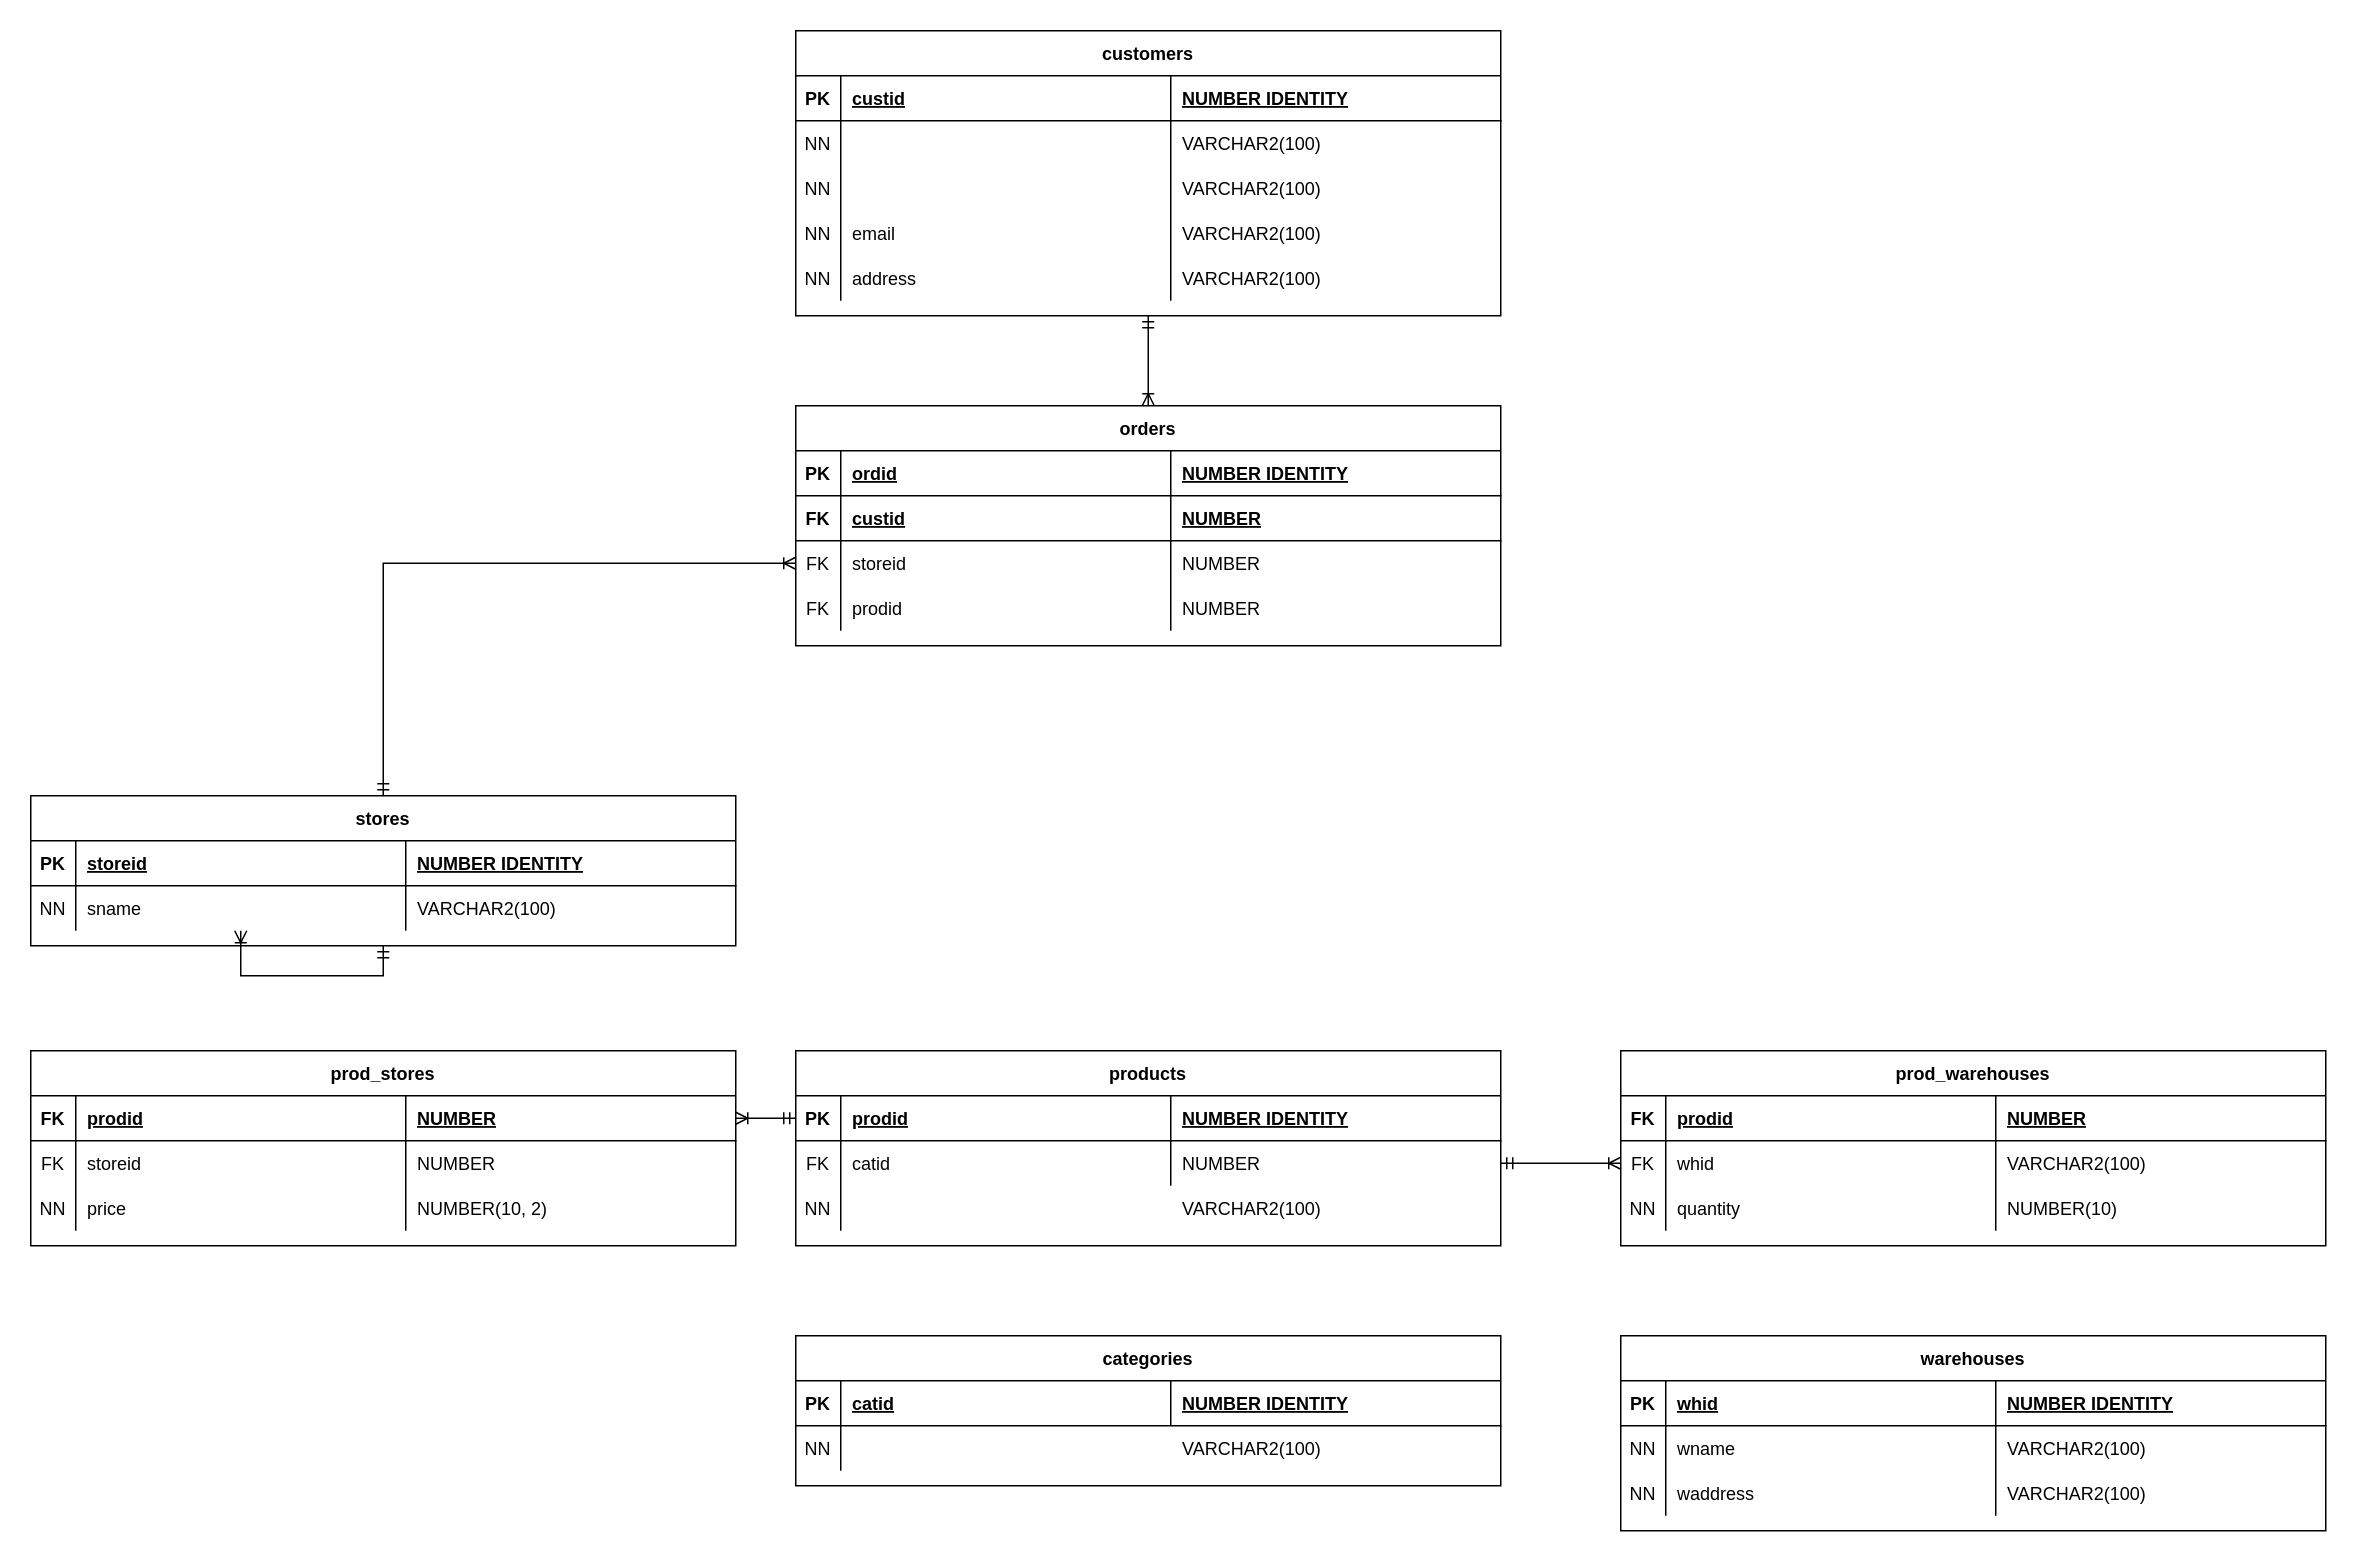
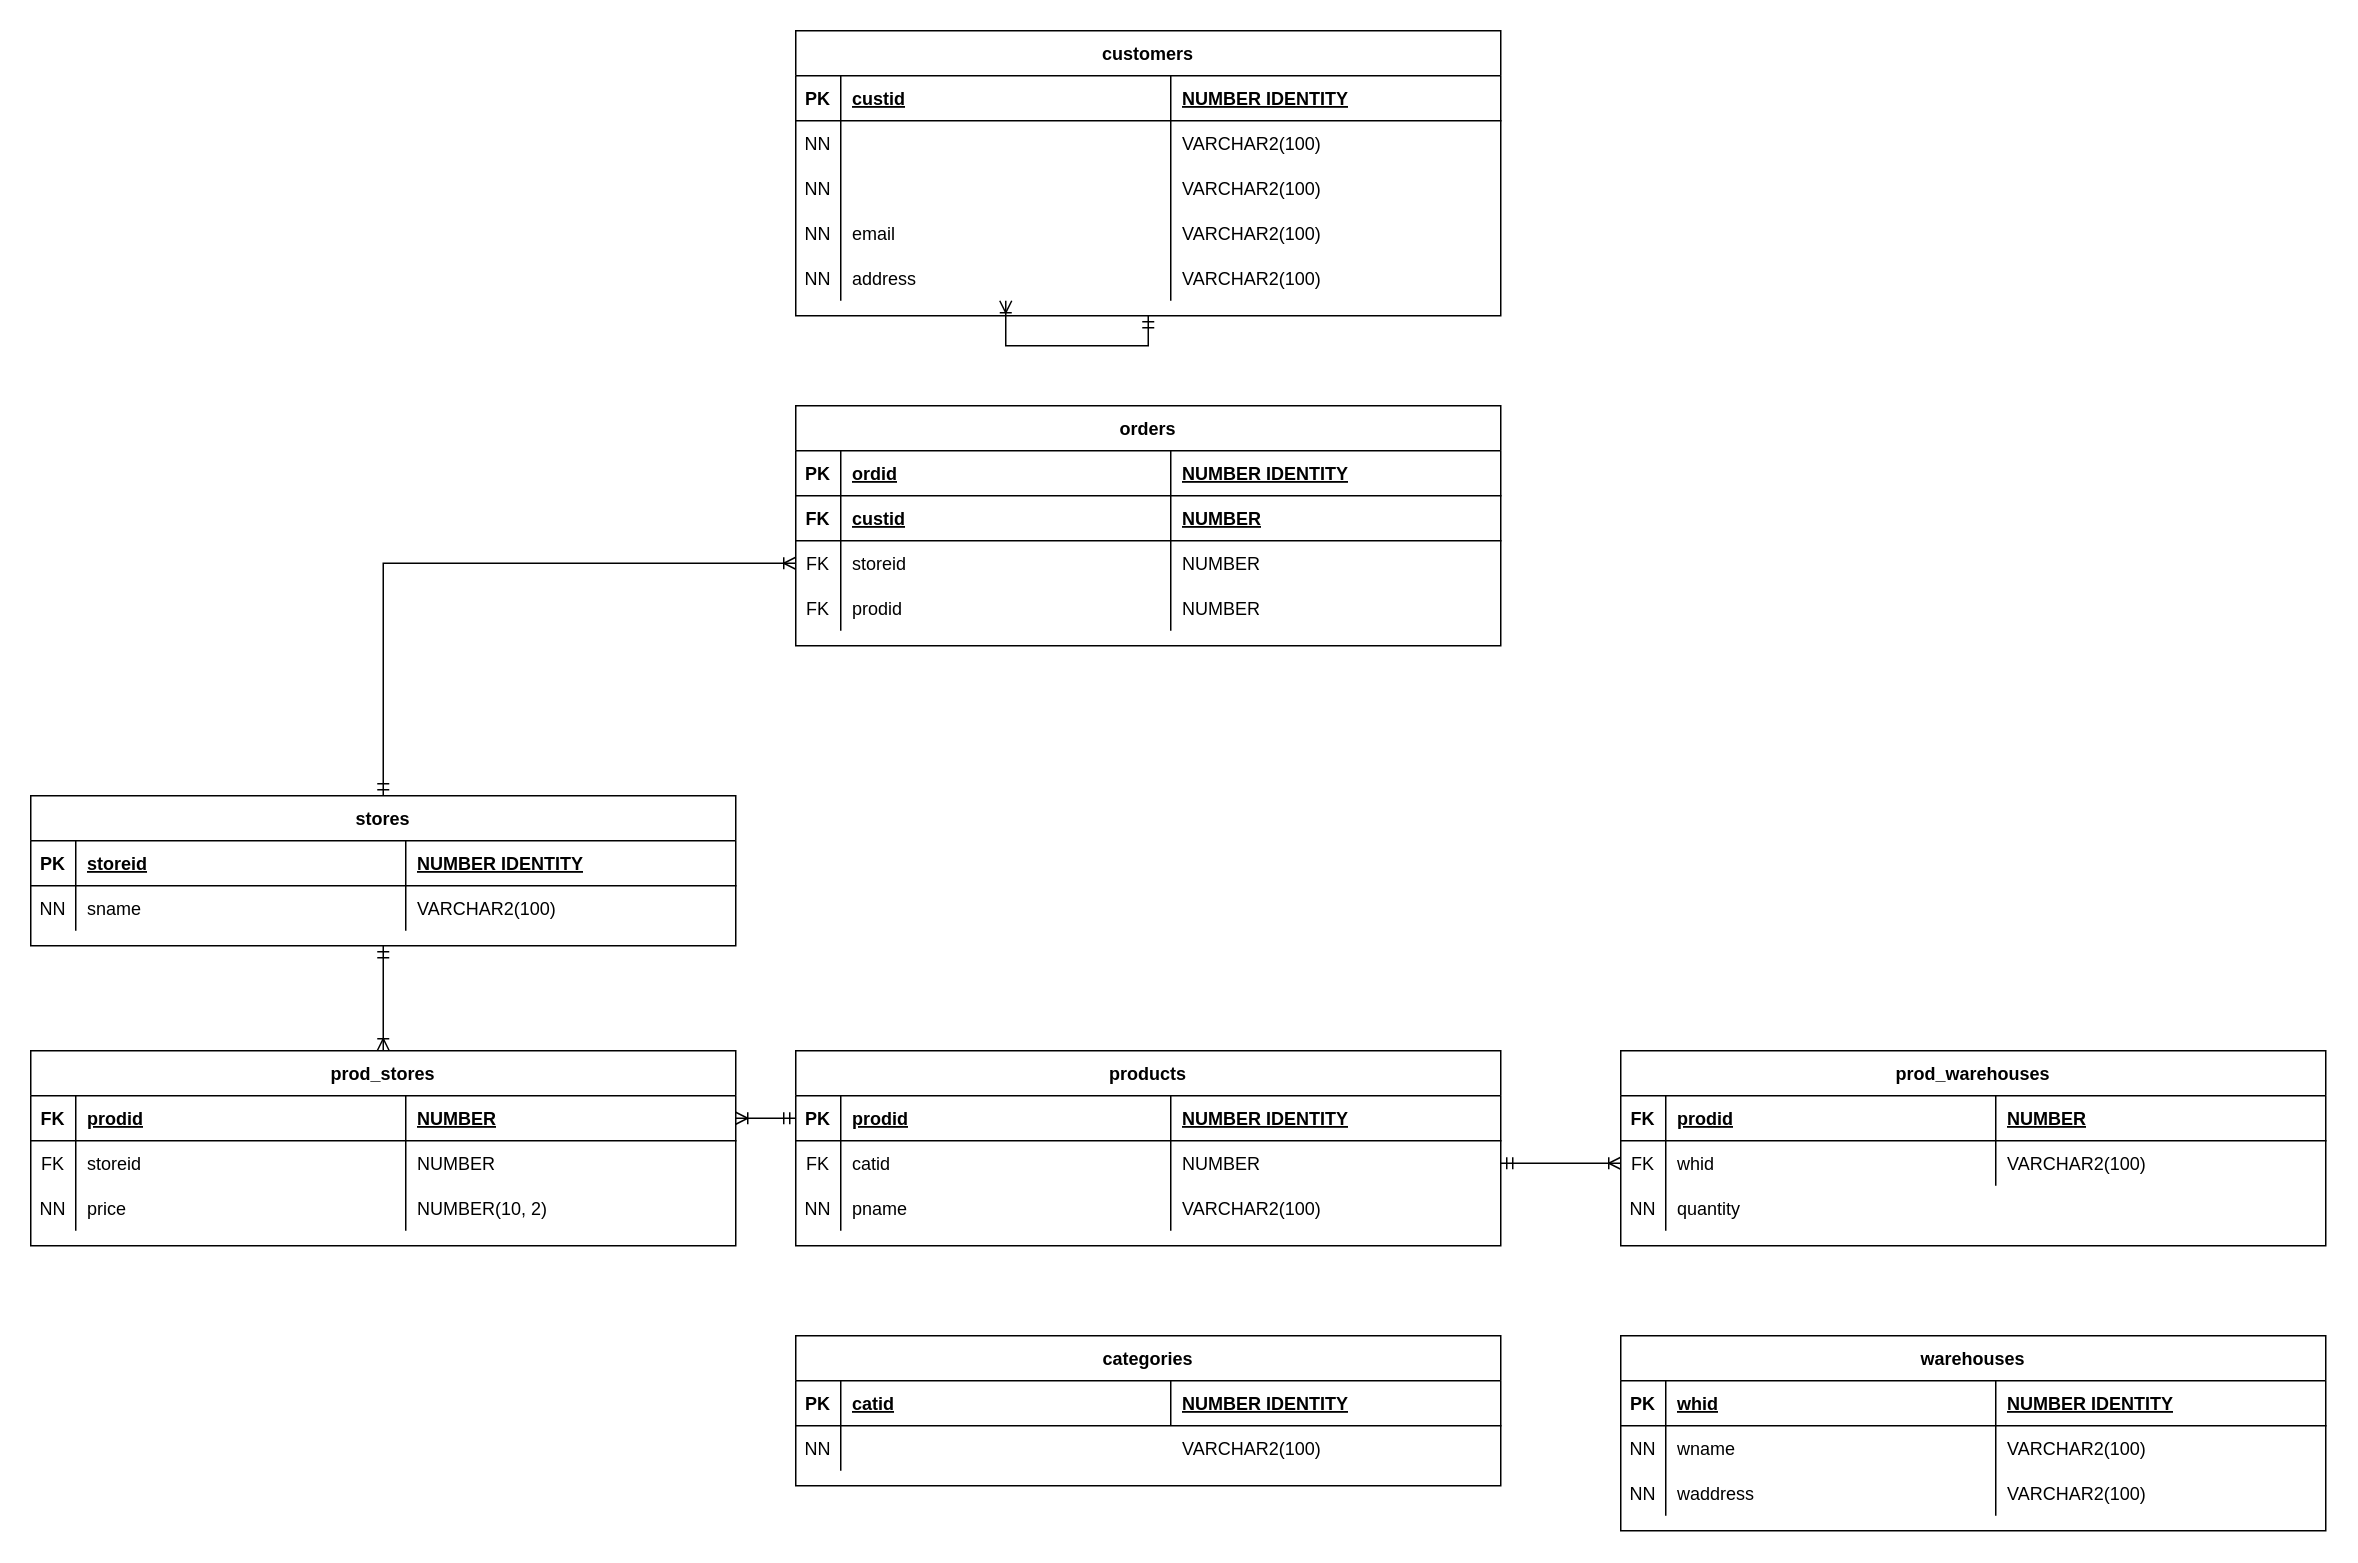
edge "customers" -- "orders": now "customers" -- "address"
edge "stores" -- "sname": now "stores" -- "prod_stores"
node "pname": added
node "NUMBER(10)": removed
